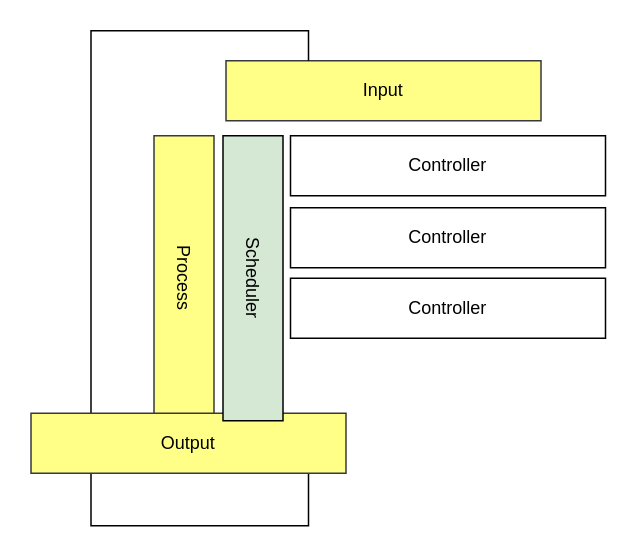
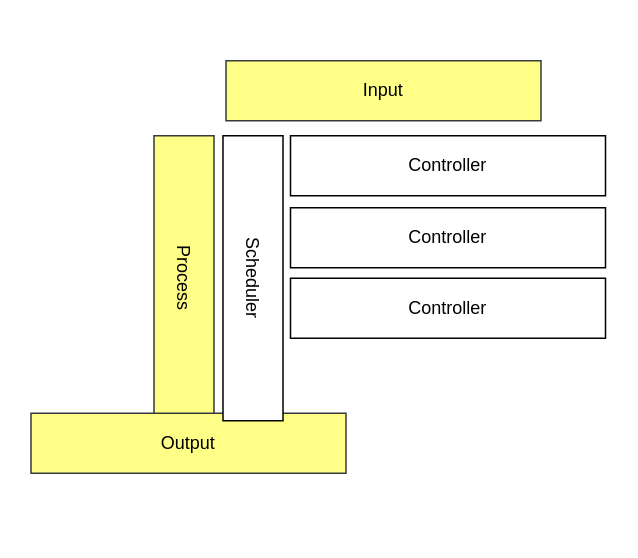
edge "Input" -- "Output": removed
node "Scheduler": fillcolor #d5e8d4 -> #ffffff
